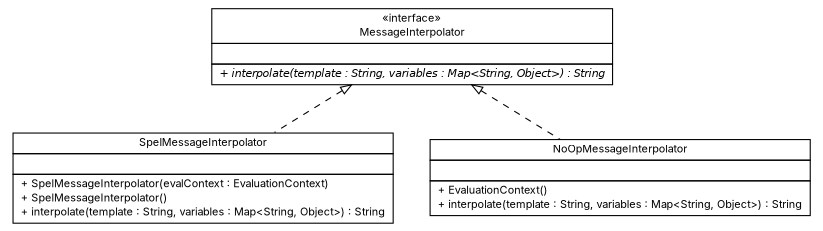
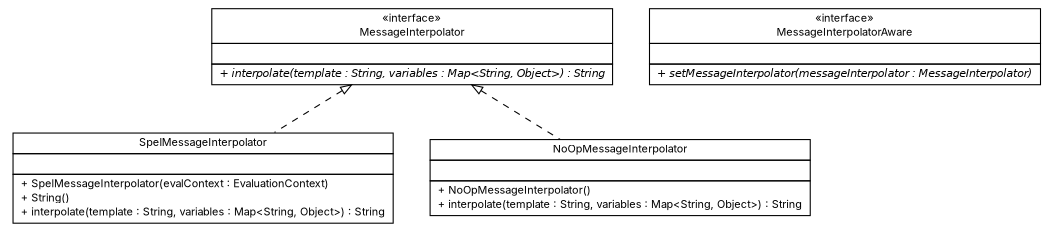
node "MessageInterpolatorAware": added
node "NoOpMessageInterpolator": text "+ EvaluationContext()" -> "+ NoOpMessageInterpolator()"
node "SpelMessageInterpolator": text "+ SpelMessageInterpolator()" -> "+ String()"
